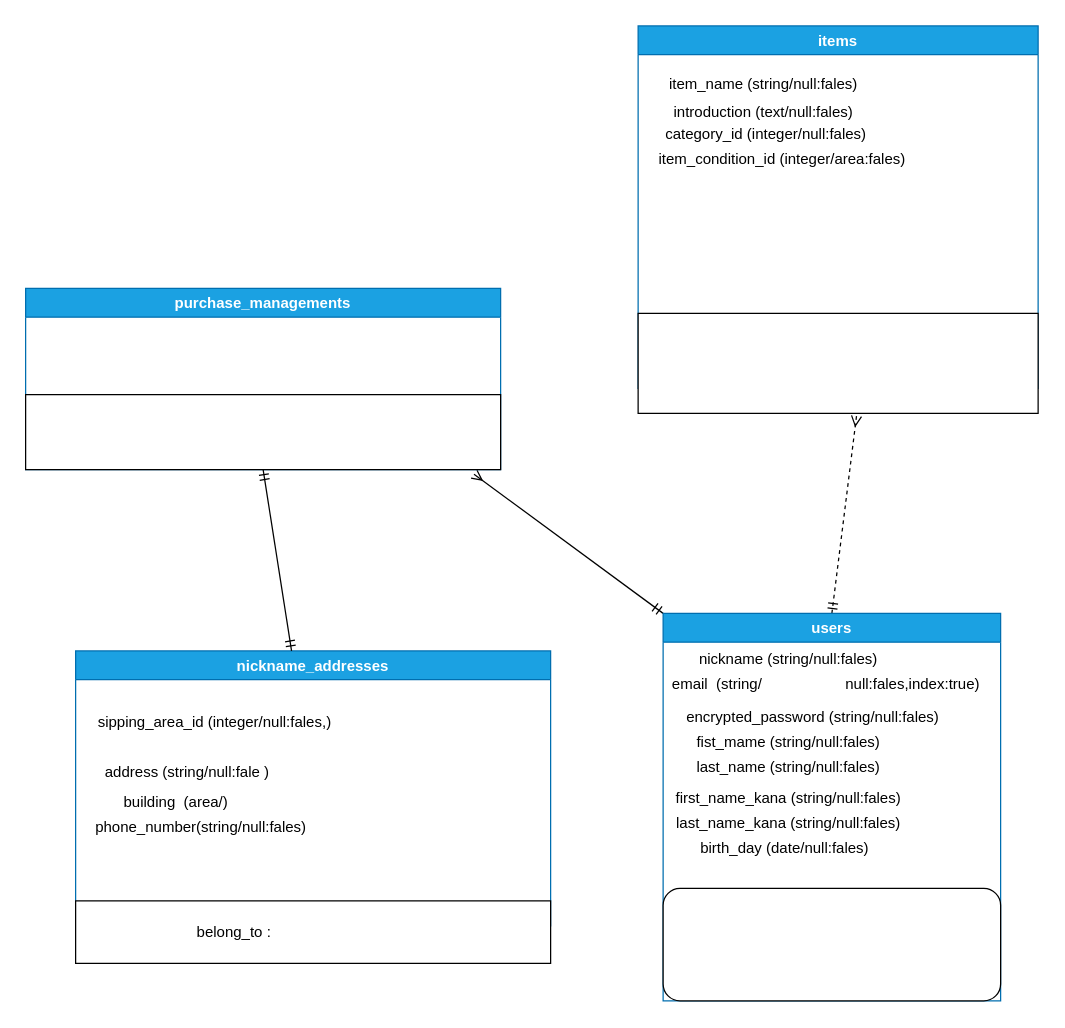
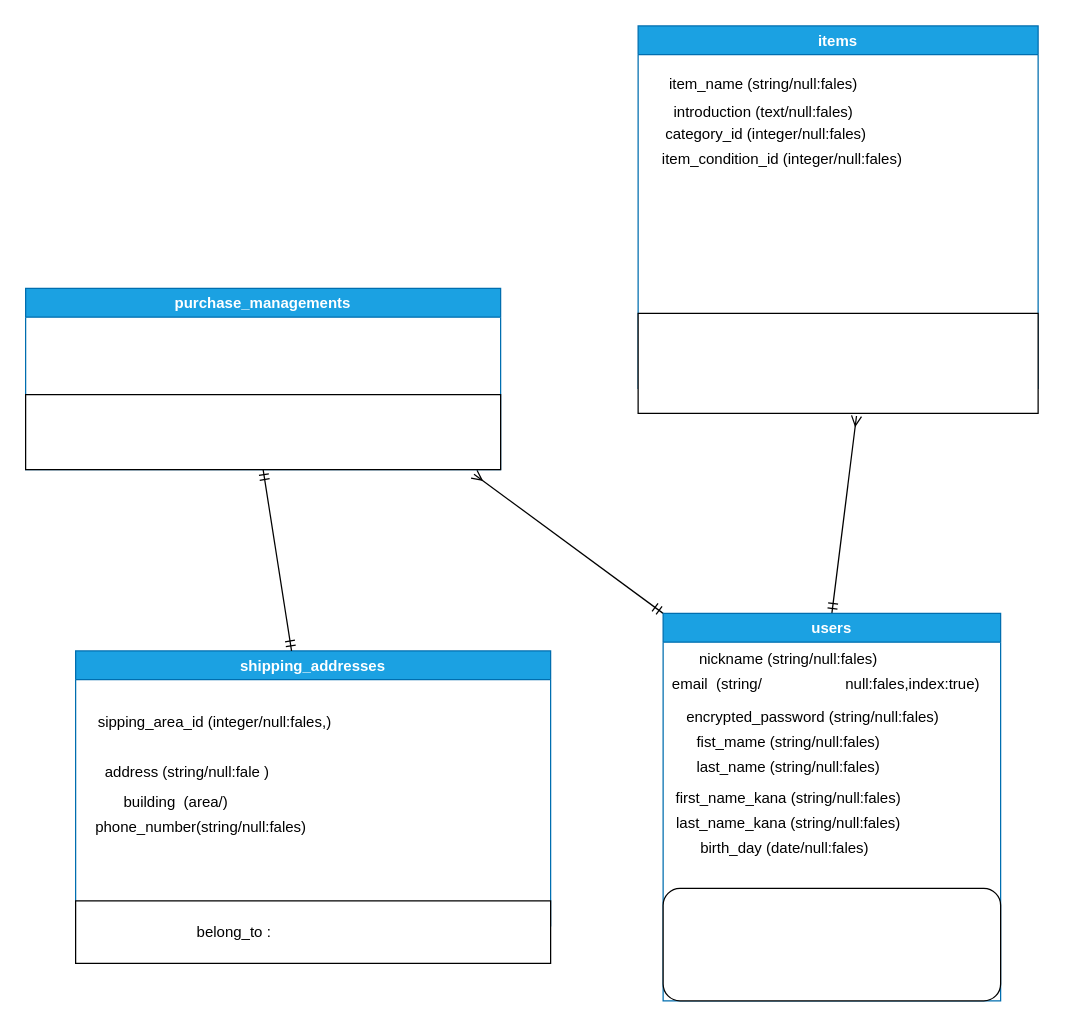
node "item_condition_id (integer/area:fales)": label "item_condition_id (integer/area:fales)" -> "item_condition_id (integer/null:fales)"
edge "has_one :purchase_management belong_to :user" -- "users": style dashed -> solid
node "nickname_addresses": label "nickname_addresses" -> "shipping_addresses"
